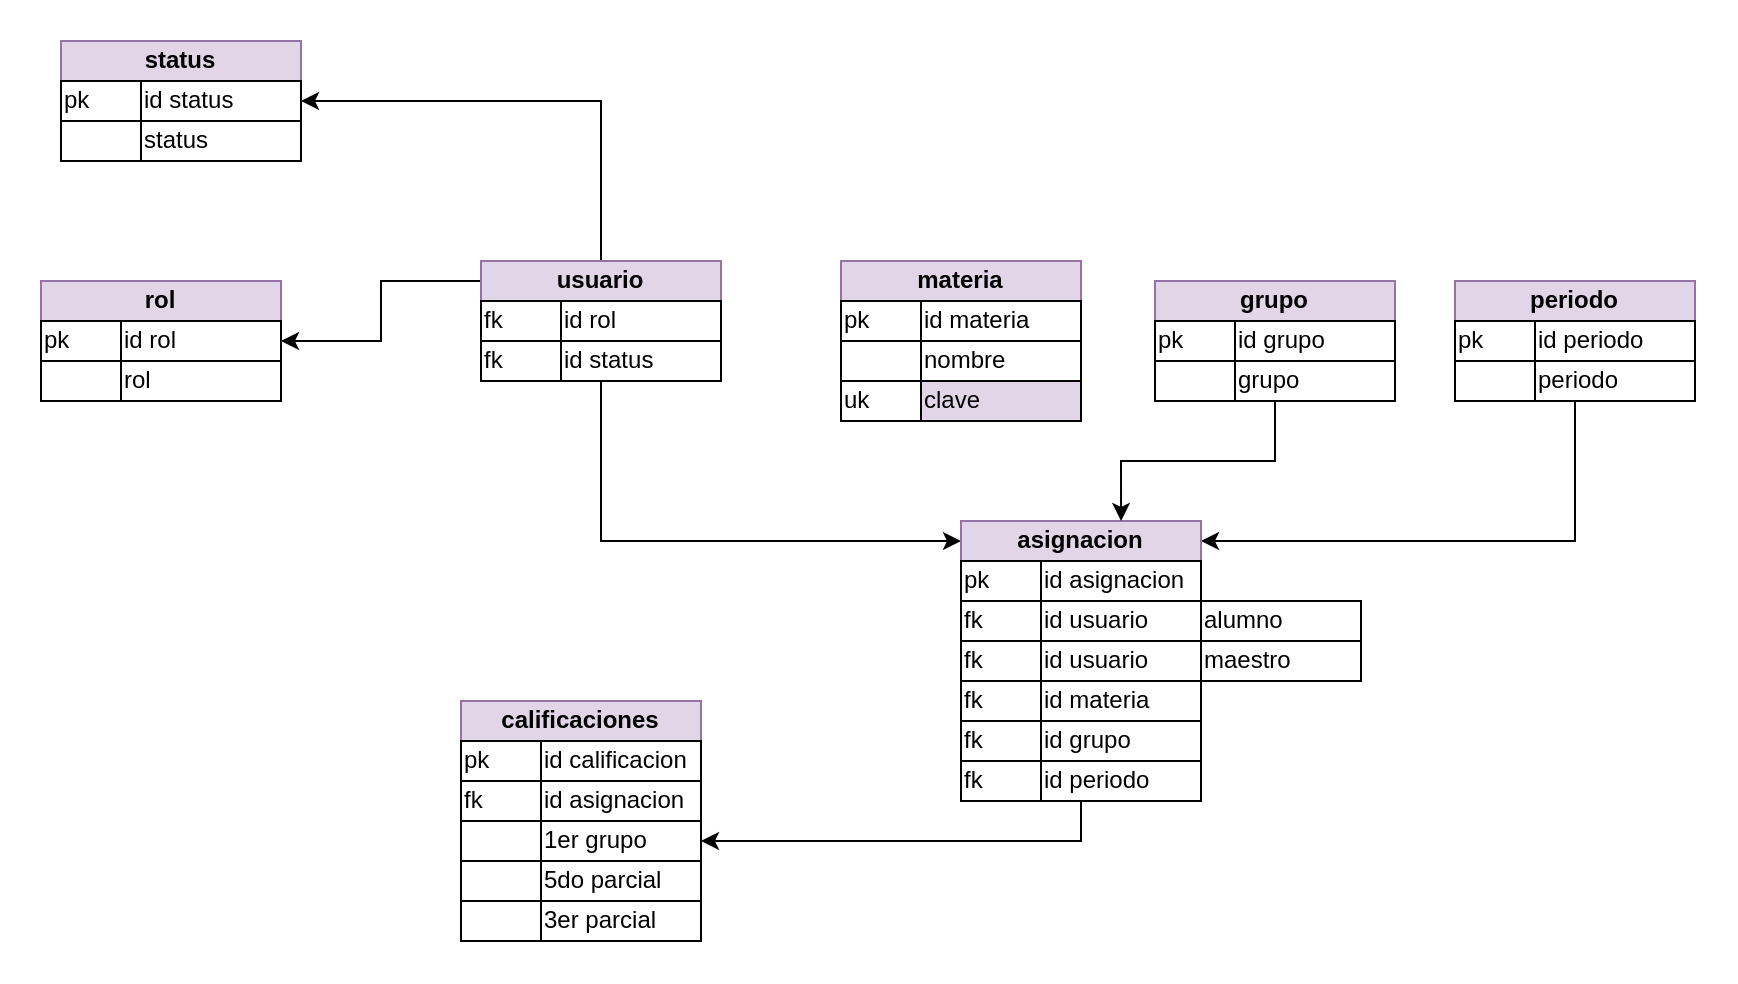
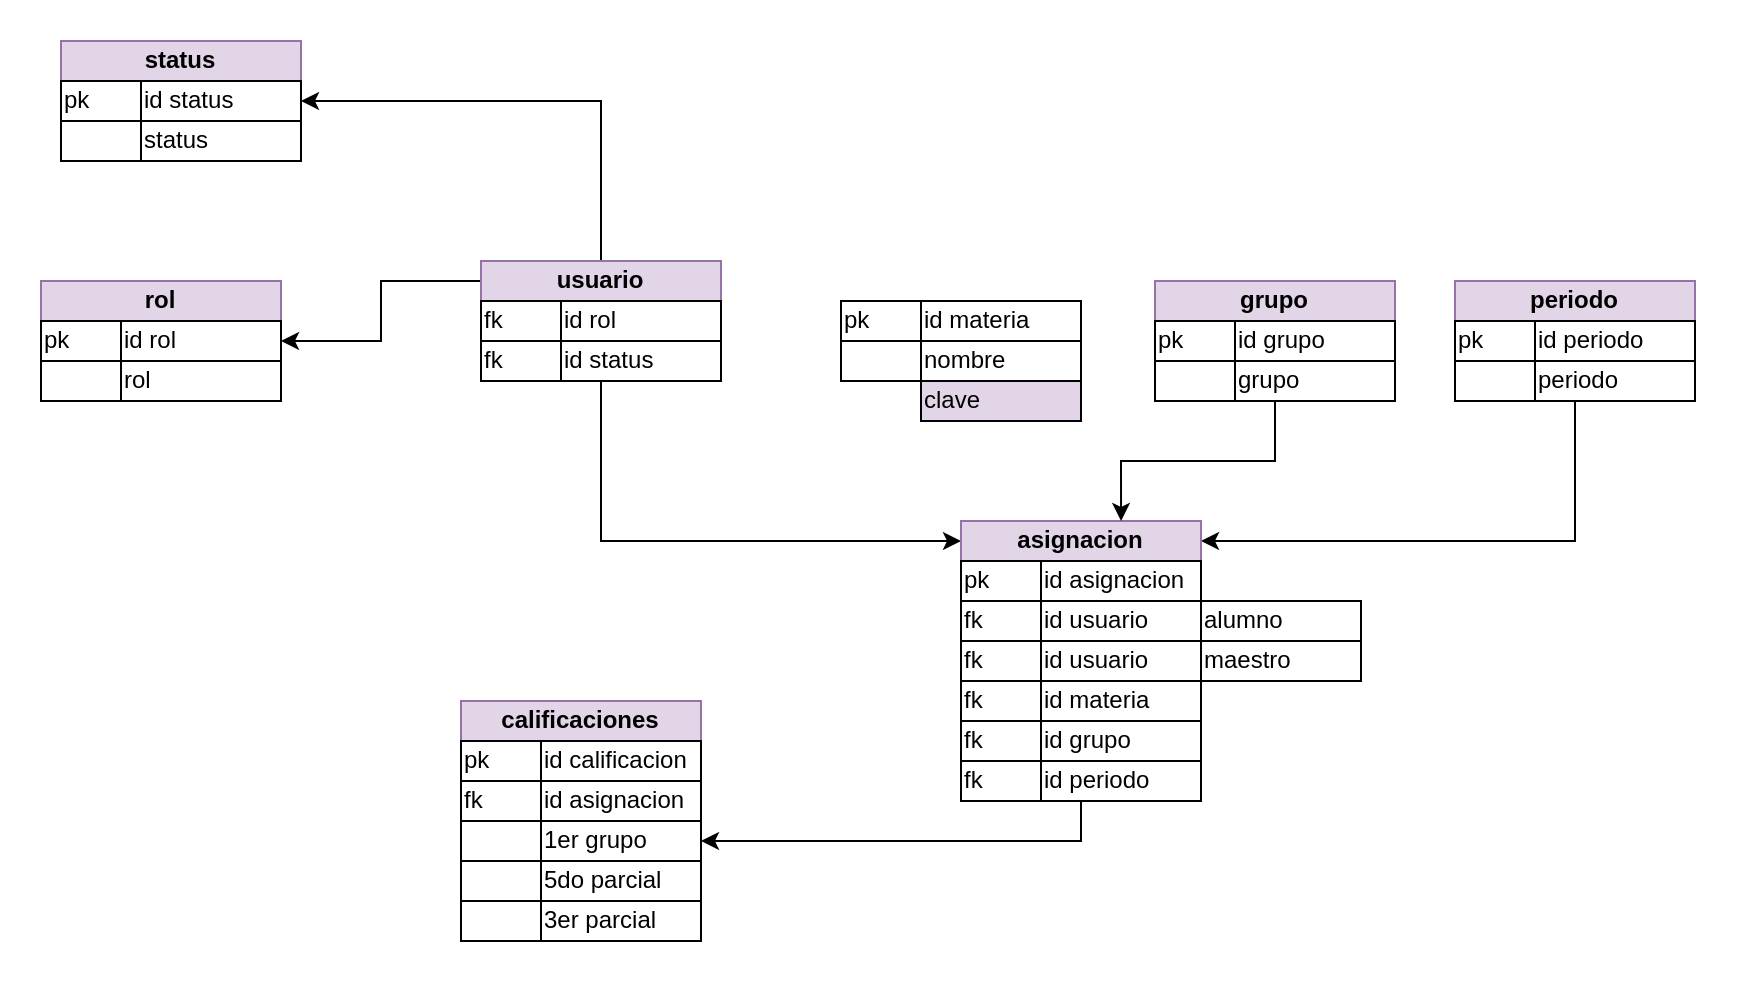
node "materia": removed
node "uk": removed
